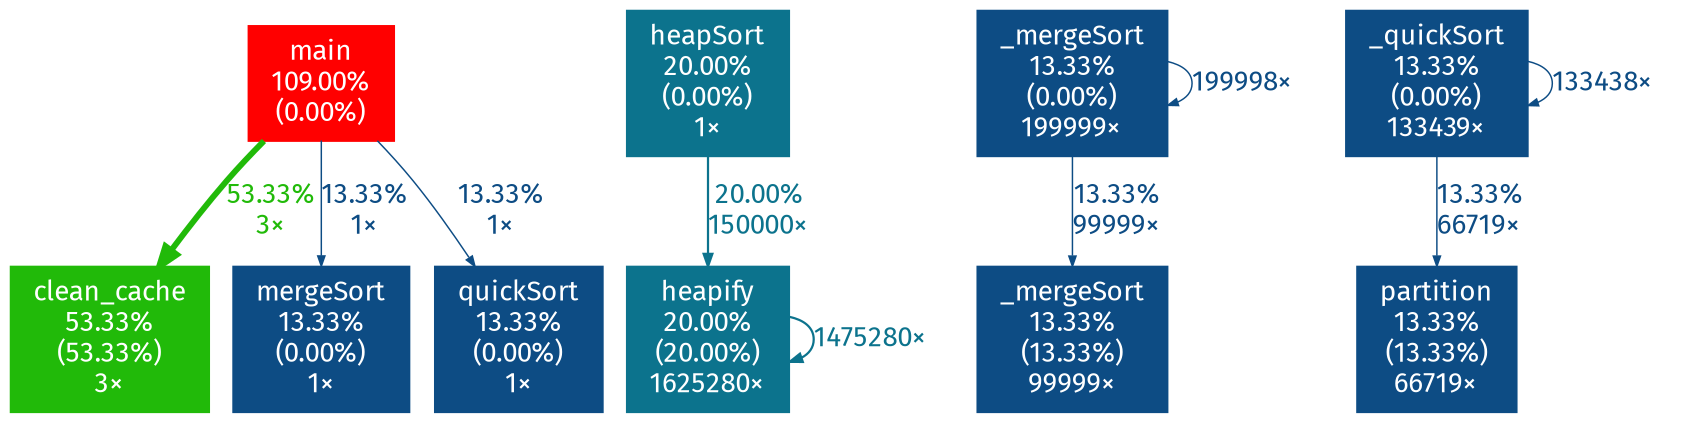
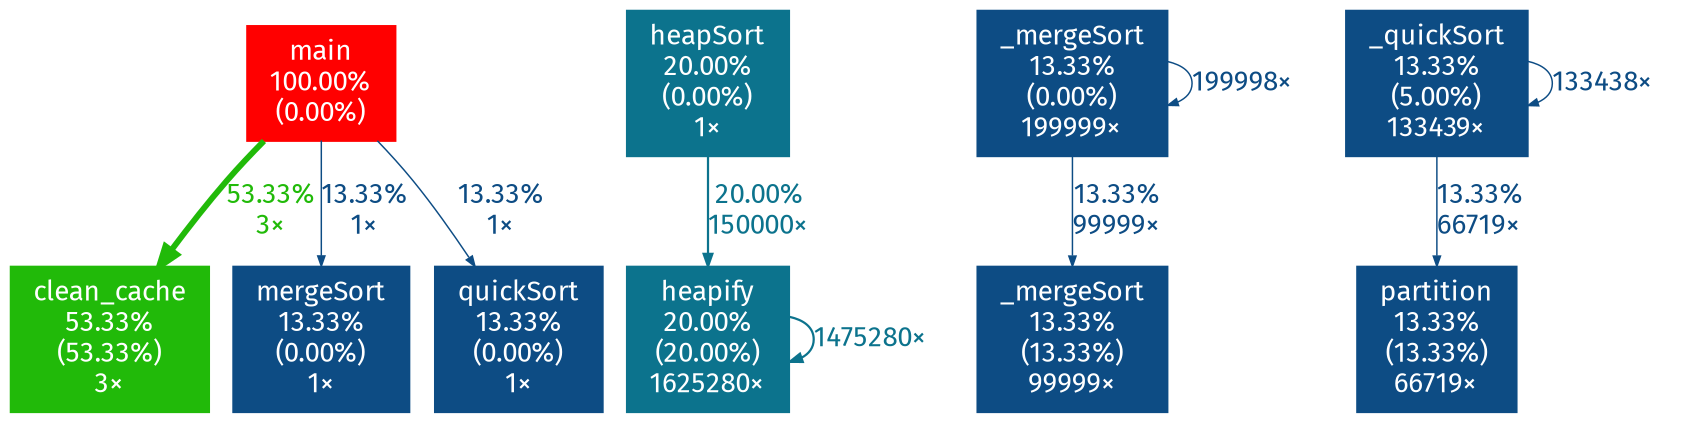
node "main 109.00% (0.00%)": label "main 109.00% (0.00%)" -> "main 100.00% (0.00%)"
node "_quickSort 13.33% (0.00%) 133439×": label "_quickSort 13.33% (0.00%) 133439×" -> "_quickSort 13.33% (5.00%) 133439×"
